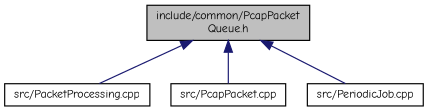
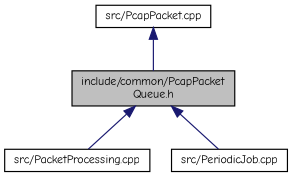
edge "src/PcapPacket.cpp" -> "include/common/PcapPacket Queue.h": reversed
